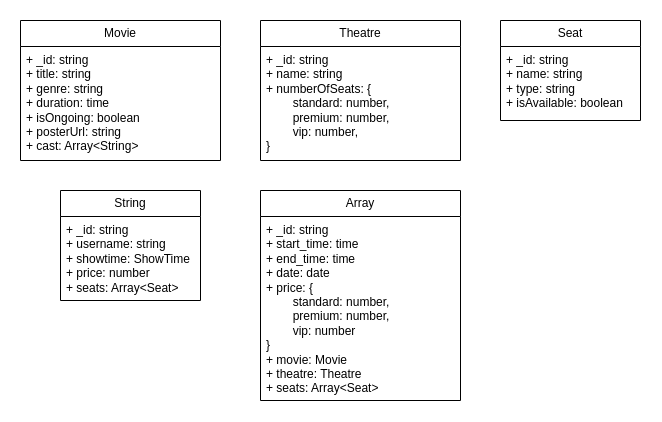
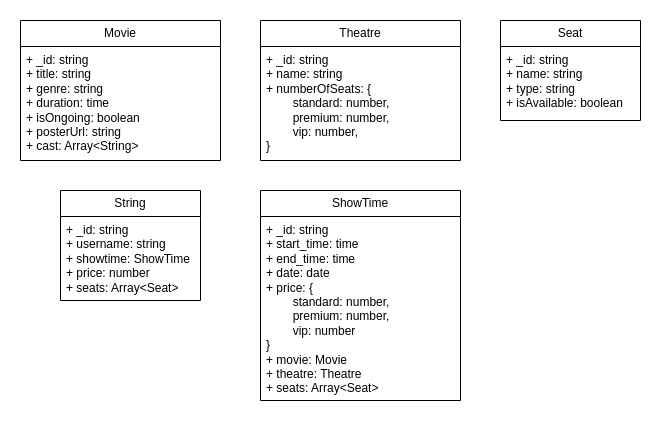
node "Array": label "Array" -> "ShowTime"
